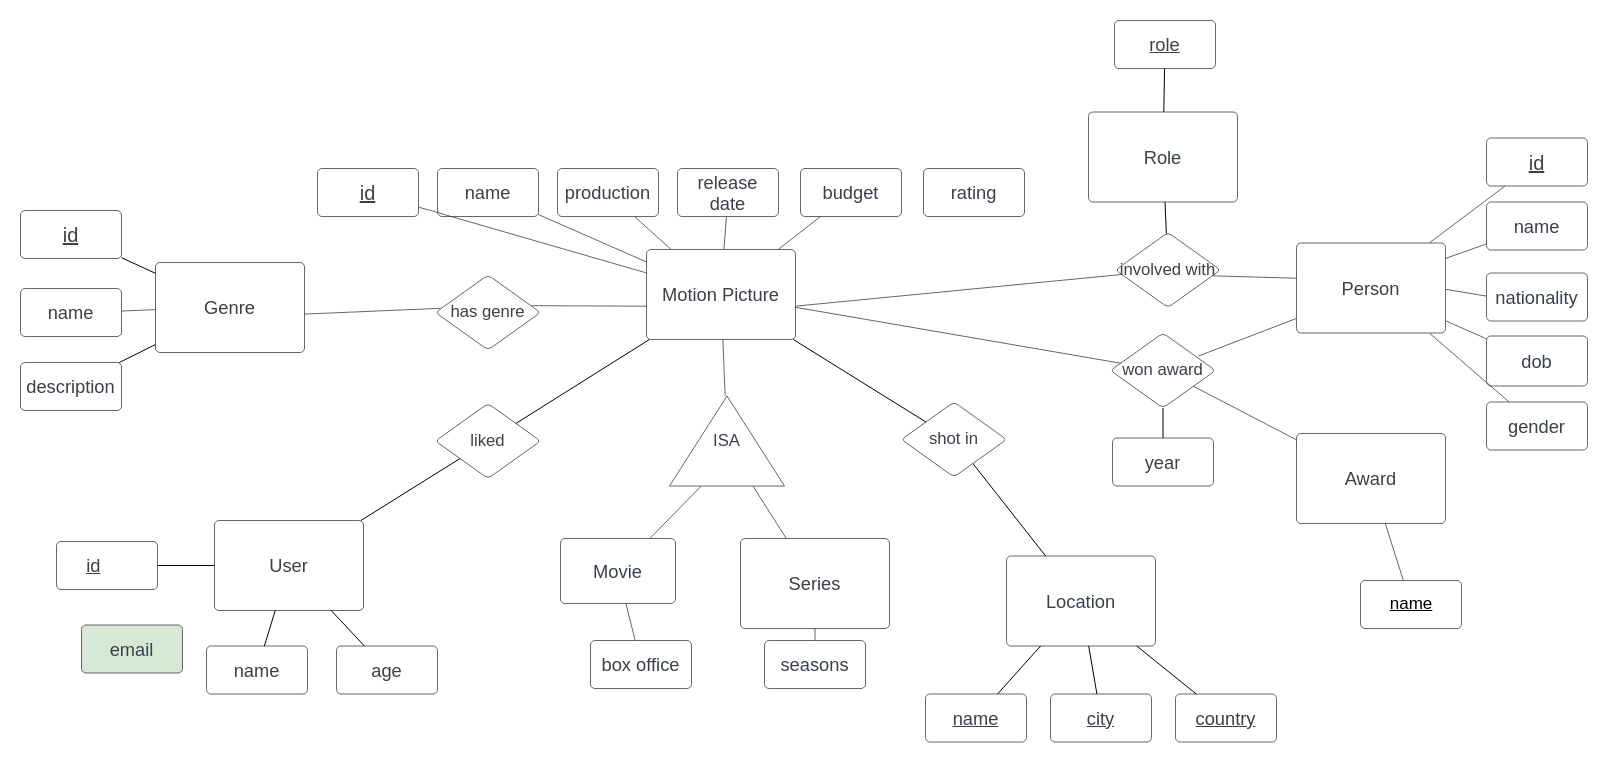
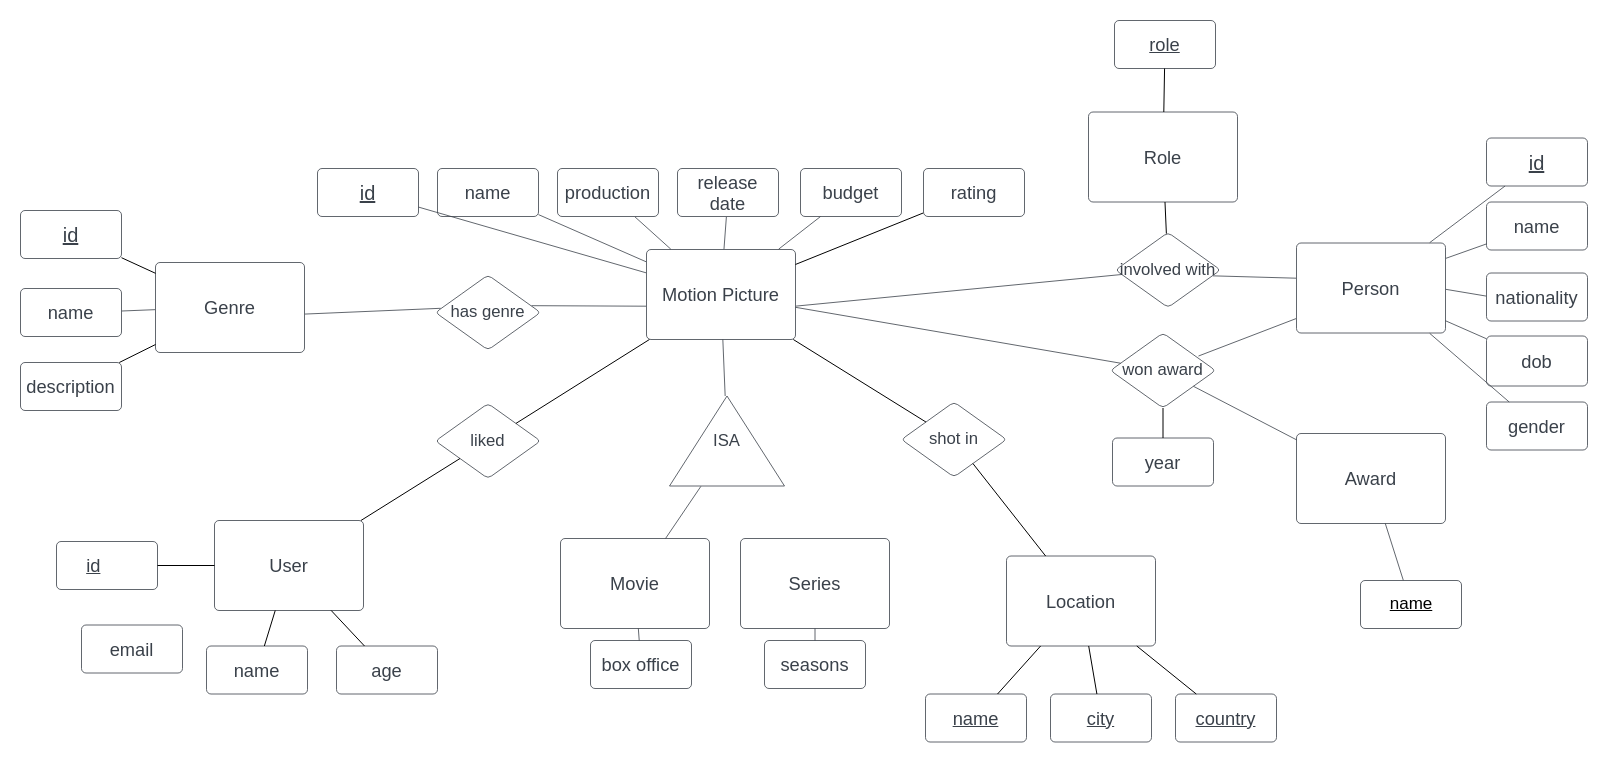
edge "rating" -- "Motion Picture": added
edge "ISA" -- "Series": removed
node "Movie": size 115x65 -> 149x90
node "email": fillcolor #d5e8d4 -> #ffffff
